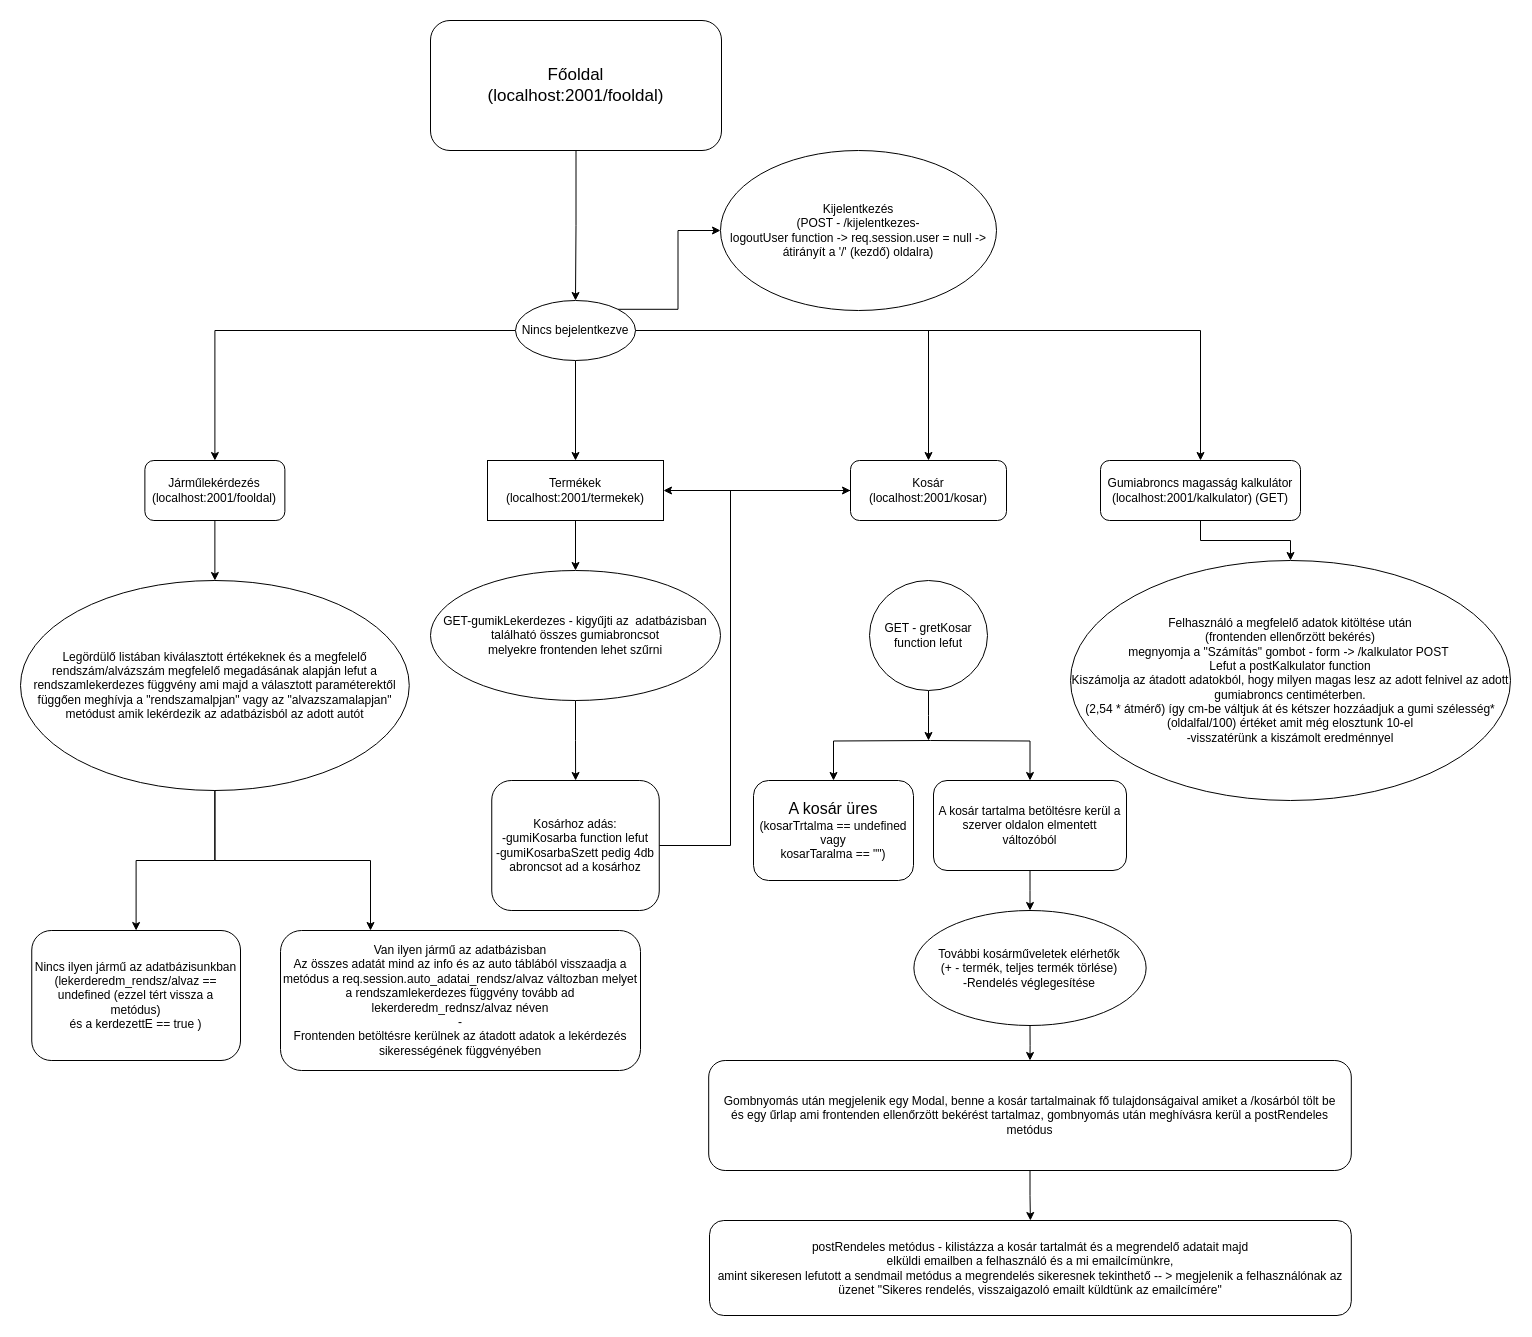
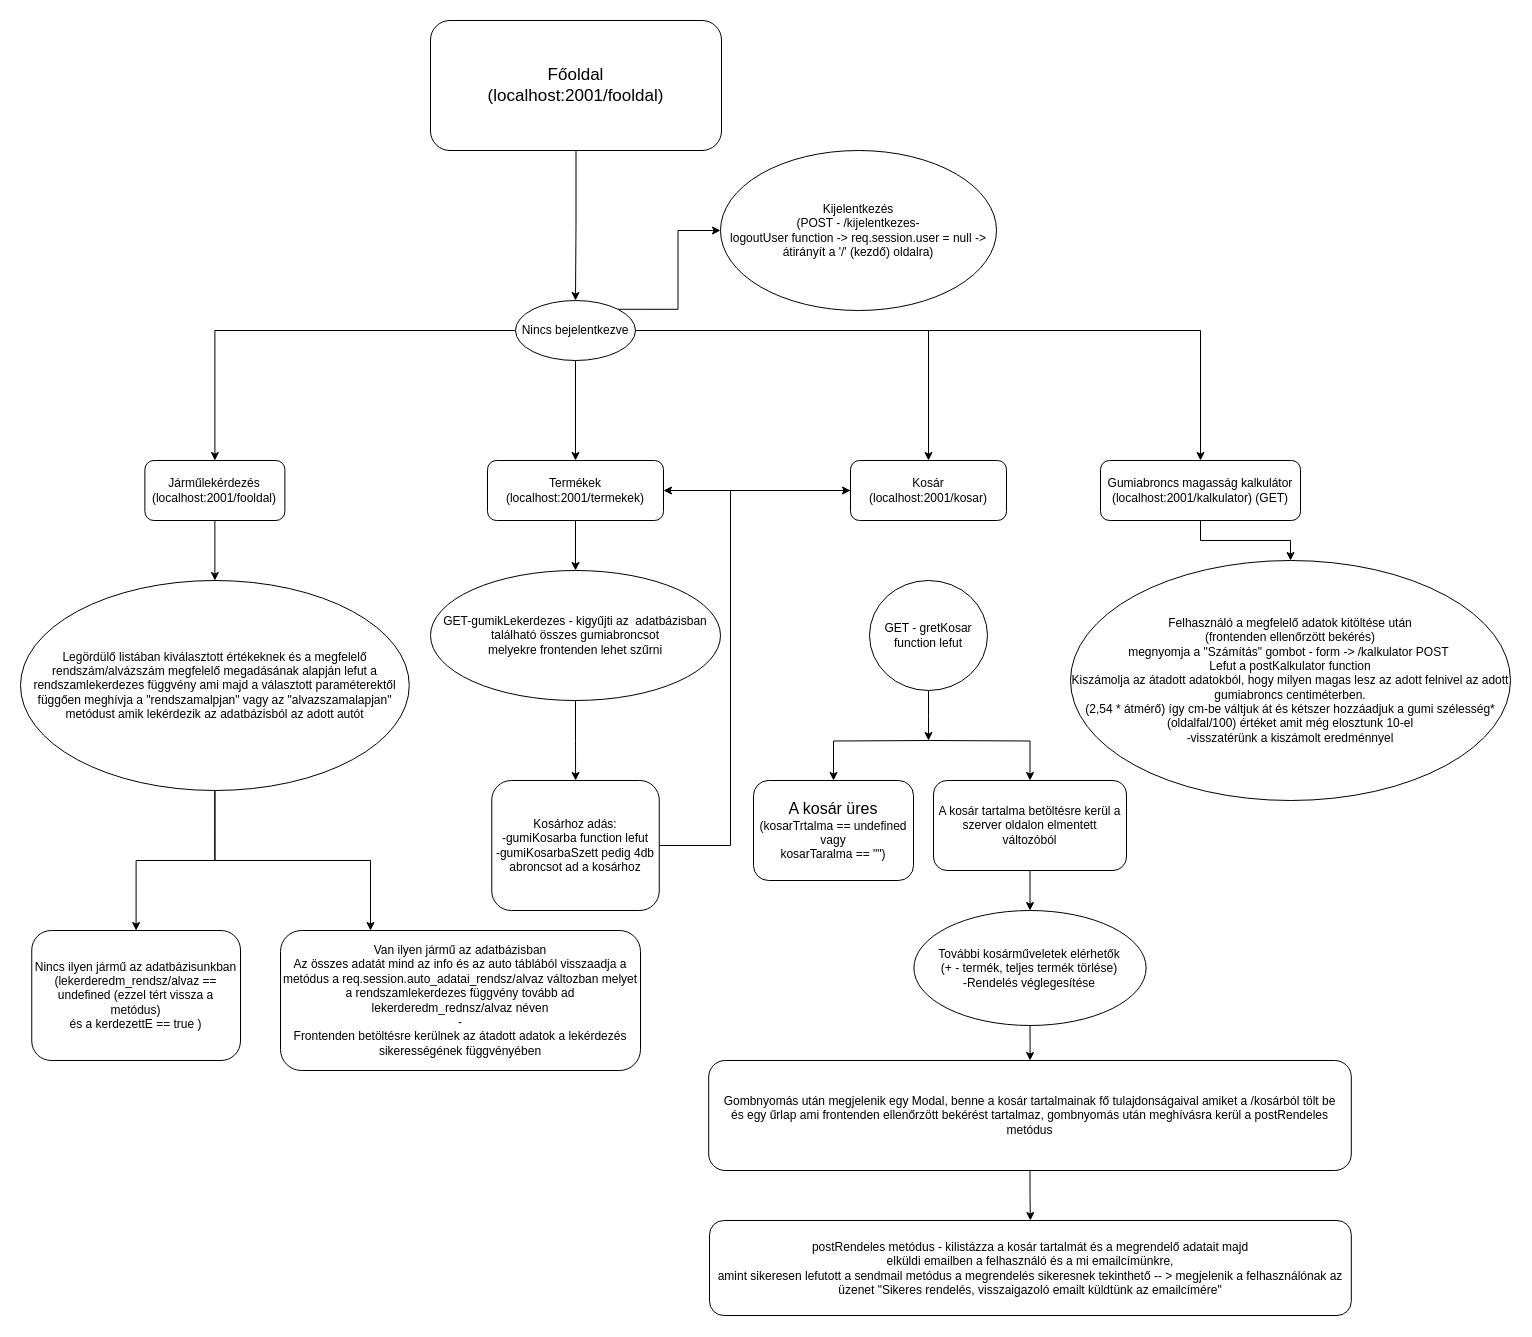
node "Termékek (localhost:2001/termekek)": shape rectangle -> rounded rectangle
